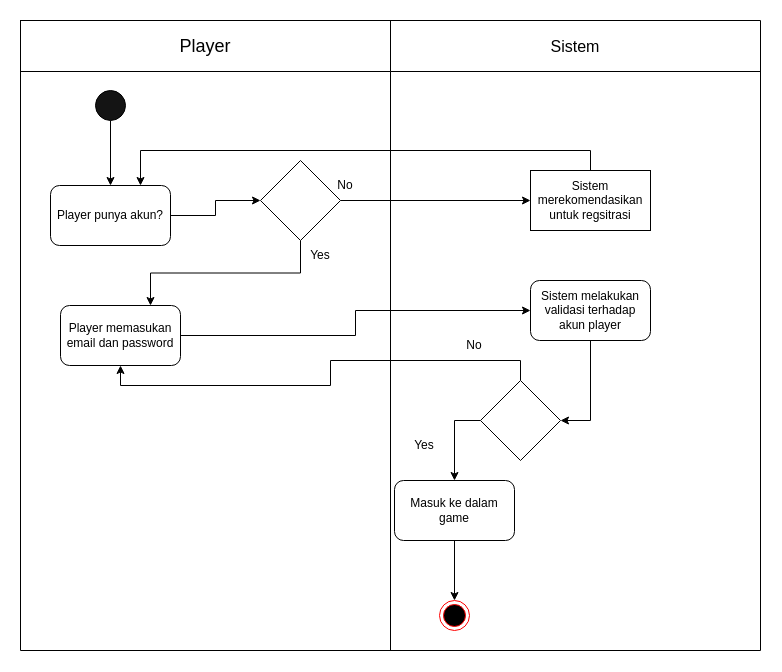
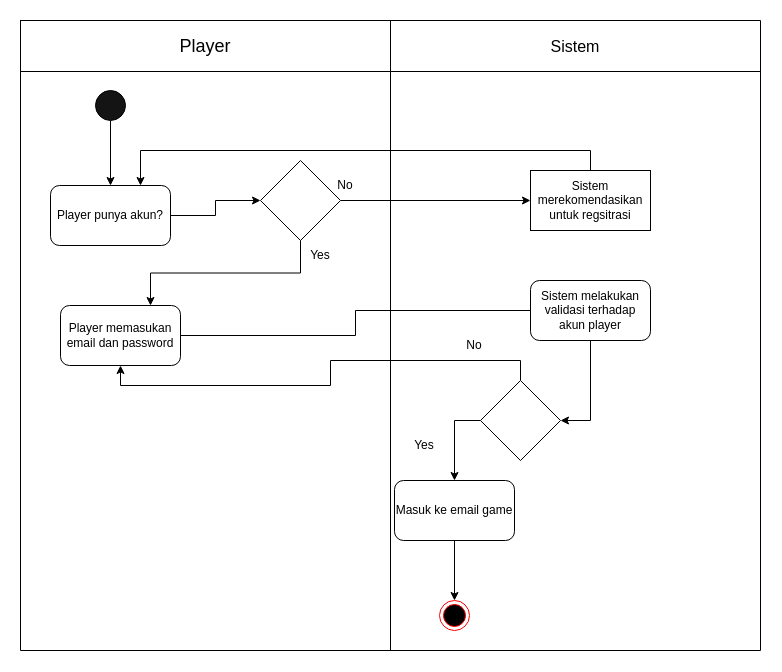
edge "Player memasukan email dan password" -> "Sistem melakukan validasi terhadap akun player": arrowhead classic -> none
node "Masuk ke dalam game": label "Masuk ke dalam game" -> "Masuk ke email game"
